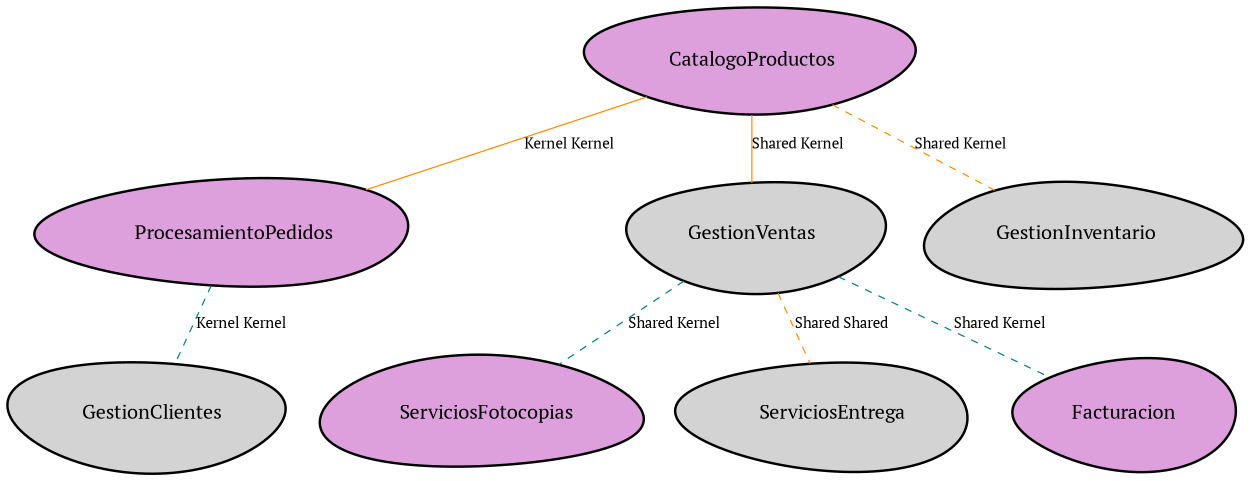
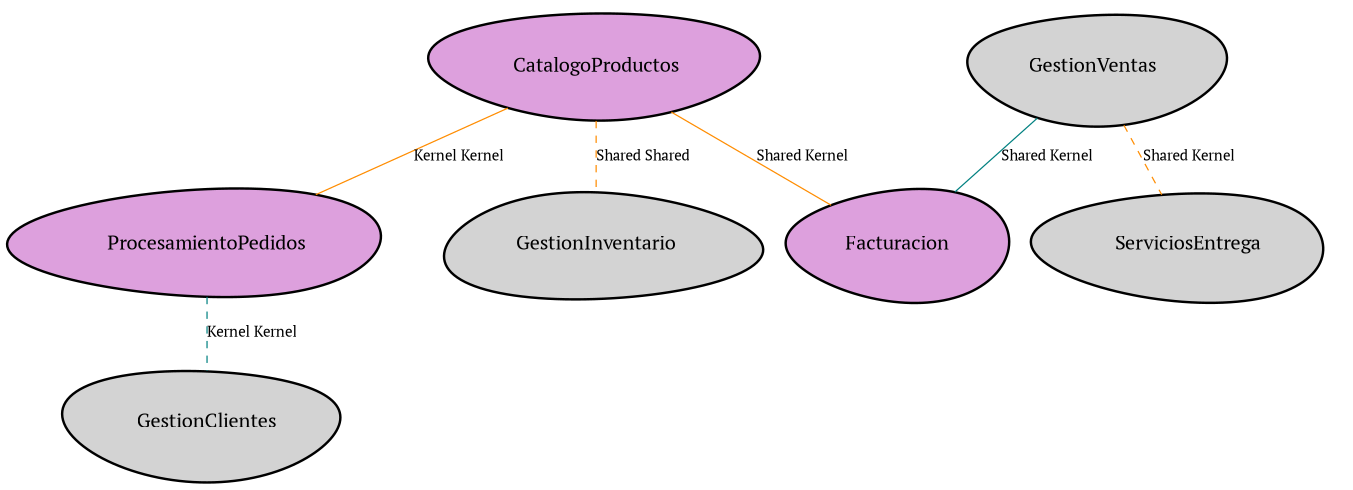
edge "CatalogoProductos" -- "GestionInventario": label "Shared Kernel" -> "Shared Shared"
edge "CatalogoProductos" -- "GestionVentas": now "CatalogoProductos" -- "Facturacion"
edge "GestionVentas" -- "ServiciosEntrega": label "Shared Shared" -> "Shared Kernel"
edge "GestionVentas" -- "Facturacion": style dashed -> solid
node "ServiciosFotocopias": removed
